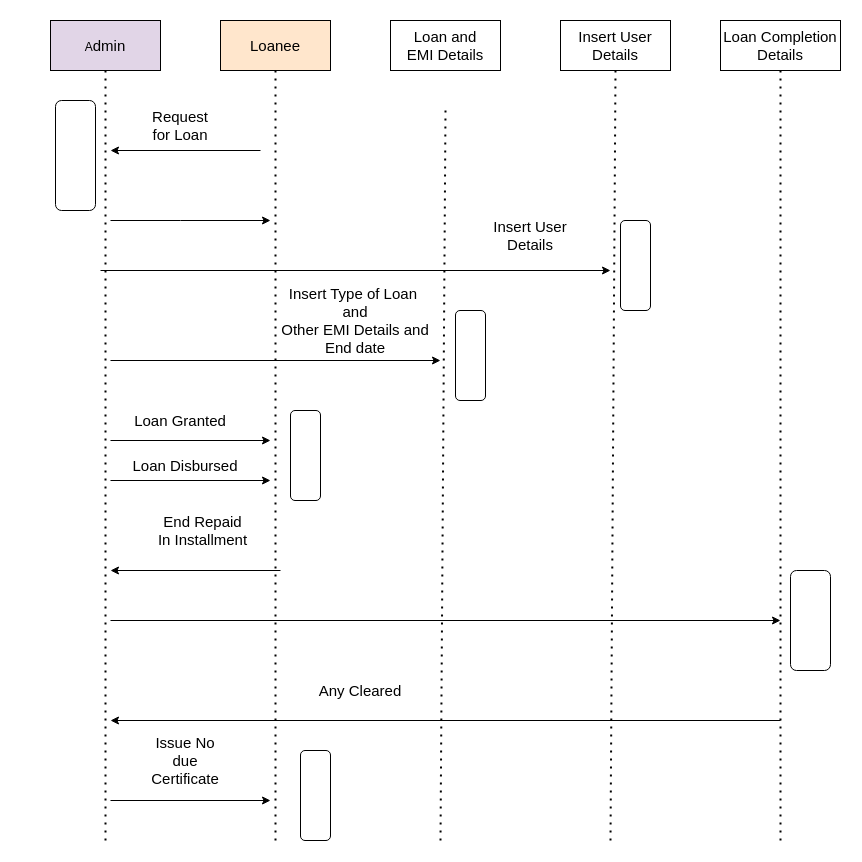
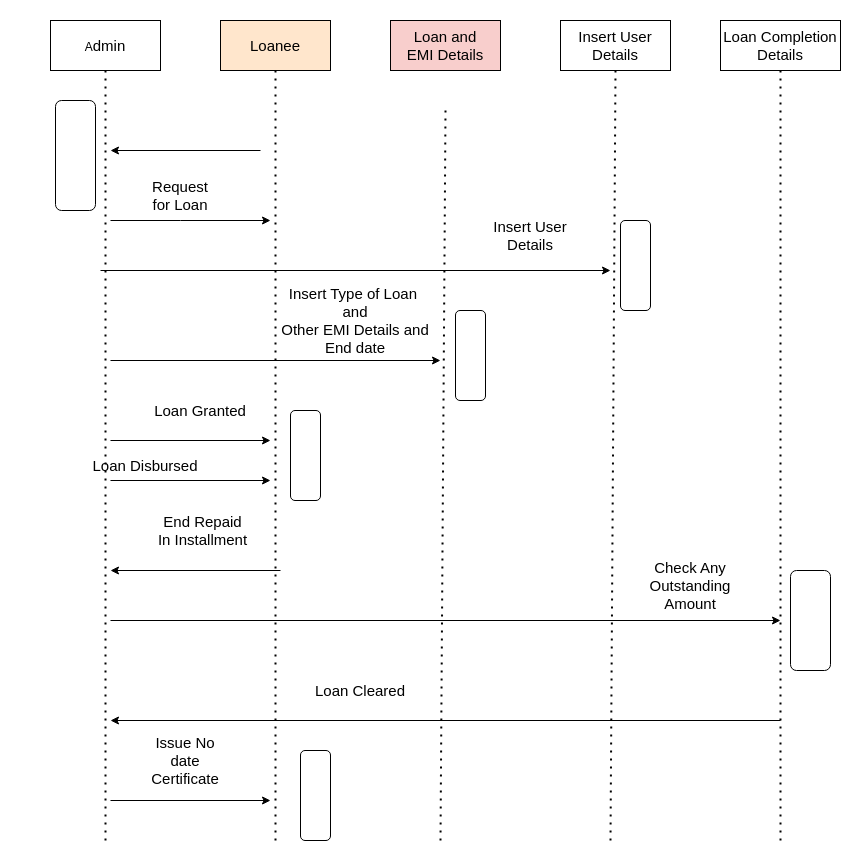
node "Admin": fillcolor #e1d5e7 -> #ffffff
node "Loan andEMI Details": fillcolor #ffffff -> #f8cecc
node "Request for Loan": moved (181, 126) -> (181, 196)
node "Loan Granted": moved (181, 421) -> (201, 411)
node "Loan Disbursed": moved (186, 466) -> (146, 466)
node "Check Any Outstanding Amount": added
node "Any Cleared": label "Any Cleared" -> "Loan Cleared"
node "Issue No due Certificate": label "Issue No due Certificate" -> "Issue No date Certificate"
